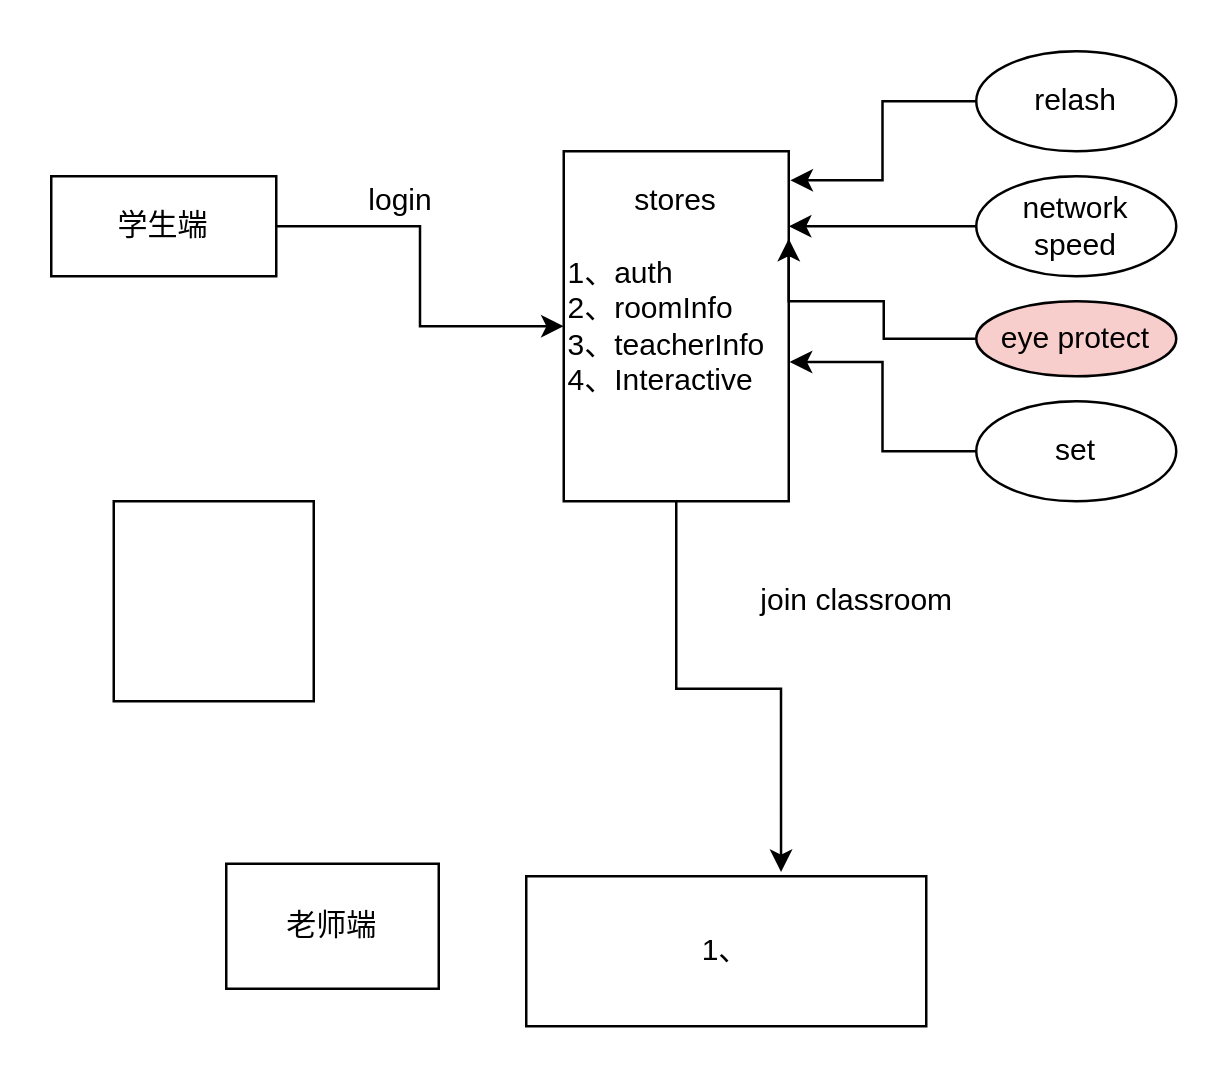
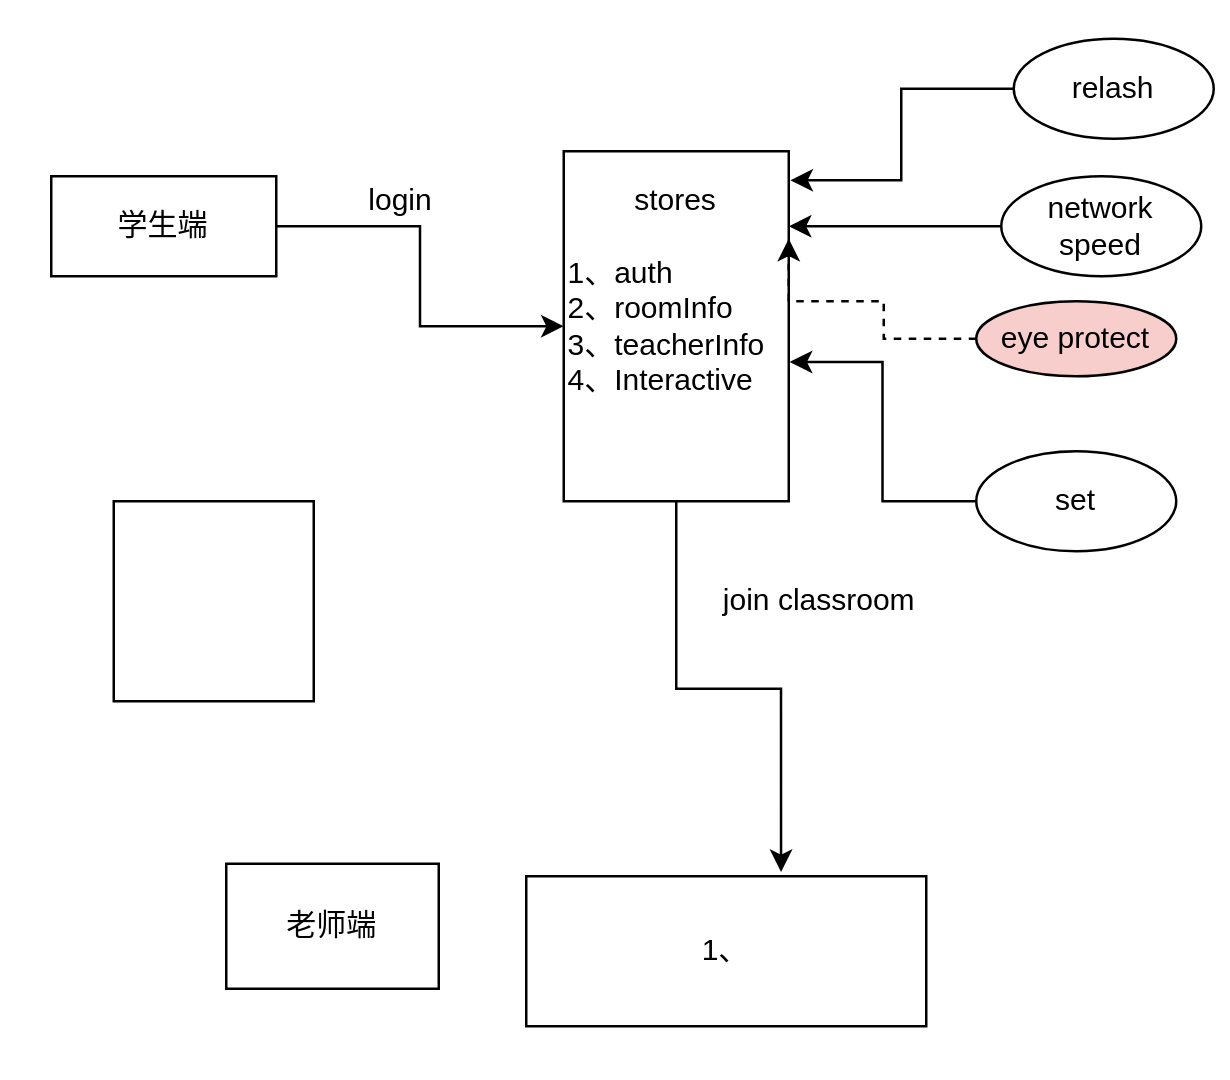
node "relash": moved (1076, 101) -> (1114, 89)
node "network speed": moved (1076, 226) -> (1101, 226)
edge "eye protect" -> "1、auth 2、roomInfo 3、teacherInfo 4、Interactive": style solid -> dashed
node "set": moved (1076, 451) -> (1076, 501)
node "join classroom": moved (858, 601) -> (820, 601)
